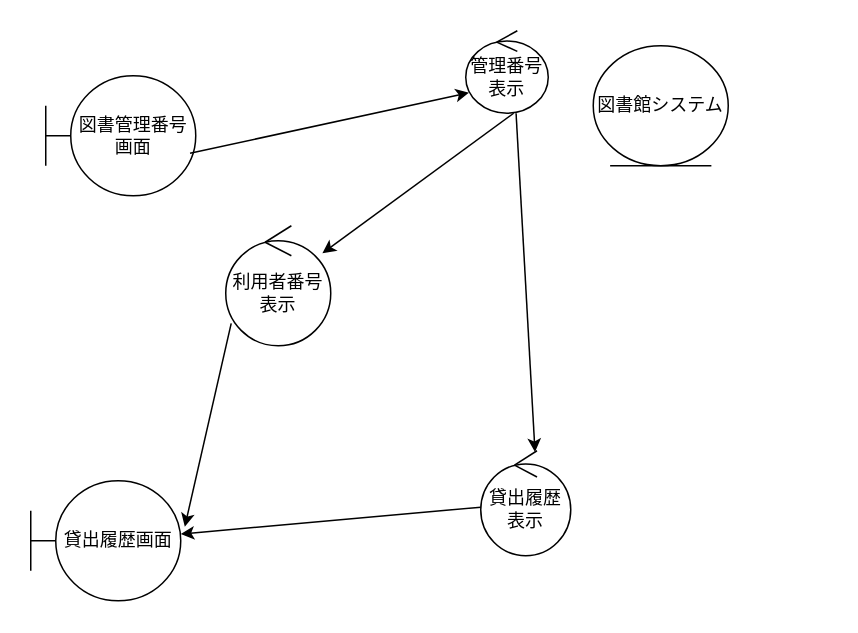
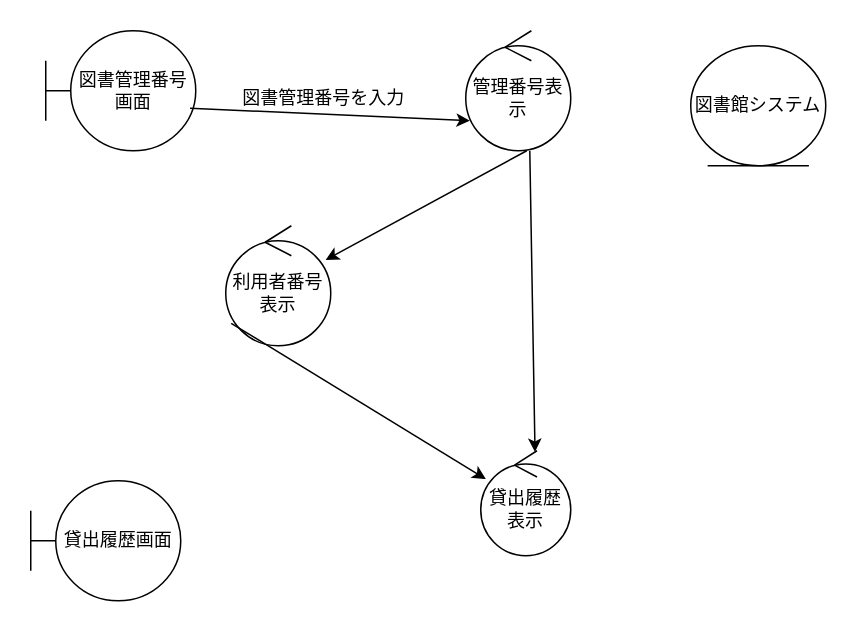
node "管理番号表示": size 83x83 -> 105x120
node "図書管理番号を入力": added
node "図書館システム": moved (661, 106) -> (758, 106)
node "図書管理番号画面": moved (121, 136) -> (121, 91)
edge "利用者番号表示" -> "貸出履歴画面": now "利用者番号表示" -> "貸出履歴 表示"
edge "貸出履歴 表示" -> "貸出履歴画面": removed
